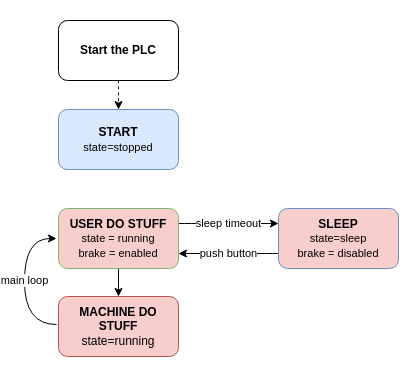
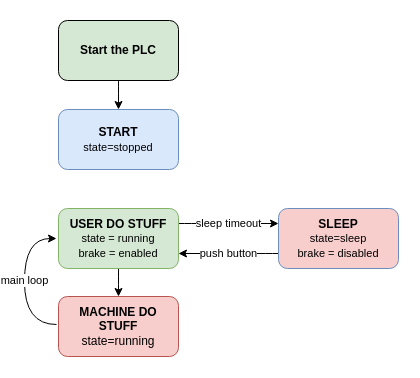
node "Start the PLC": fillcolor #ffffff -> #d5e8d4
edge "Start the PLC" -> "START state=stopped": style dashed -> solid
node "USER DO STUFF state = running brake = enabled": fillcolor #f8cecc -> #d5e8d4
